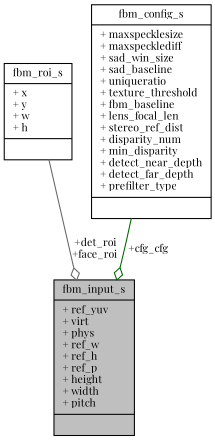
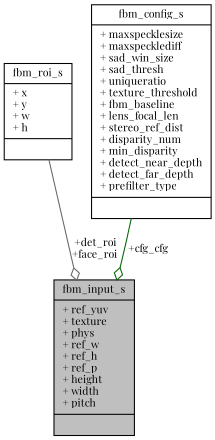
node "fbm_config_s": text "+ sad_baseline" -> "+ sad_thresh"
node "fbm_input_s": text "+ virt" -> "+ texture"
